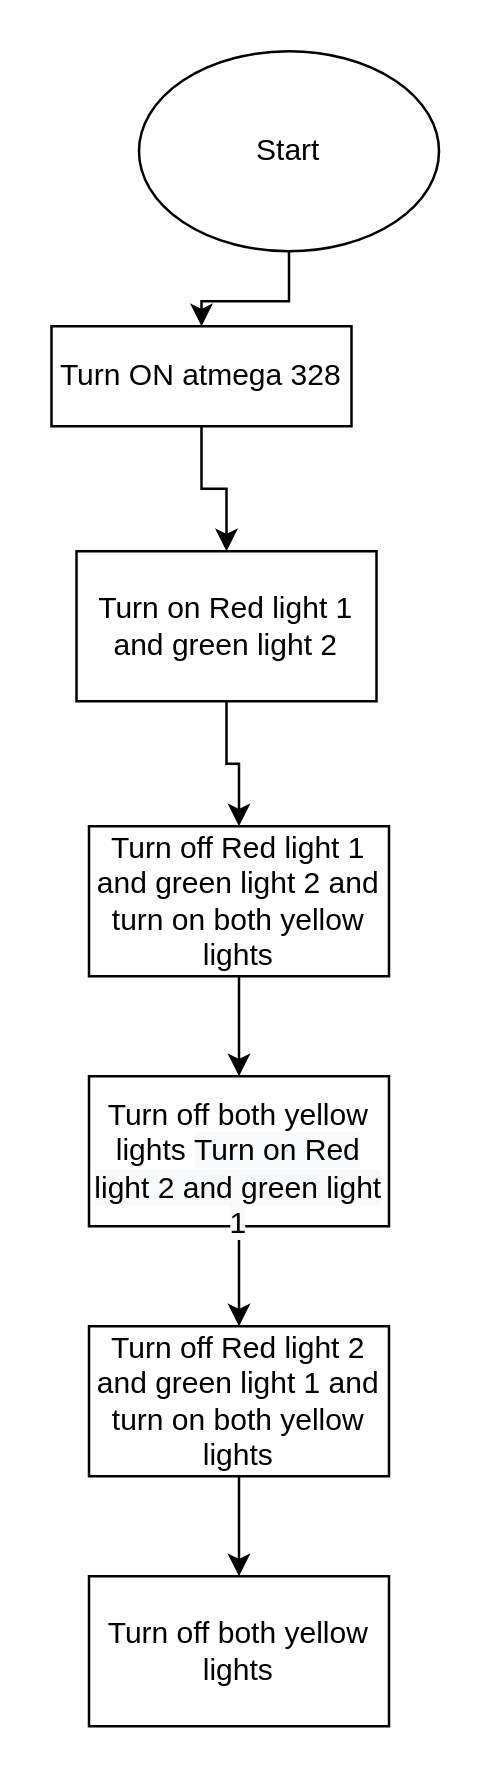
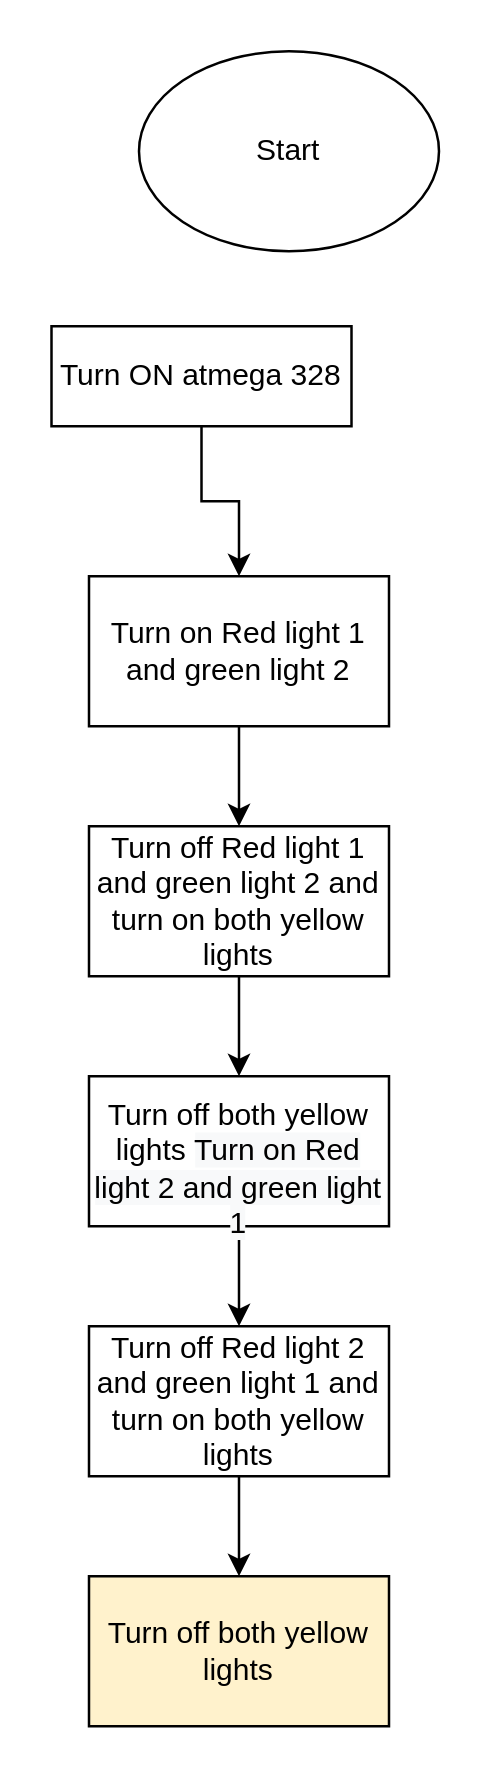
edge "Start" -> "Turn ON atmega 328": removed
node "Turn on Red light 1 and green light 2": moved (226, 626) -> (239, 651)
node "Turn off both yellow lights": fillcolor #ffffff -> #fff2cc
